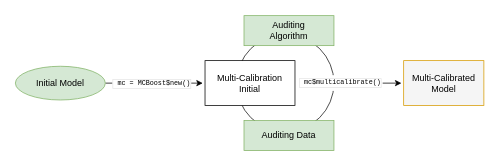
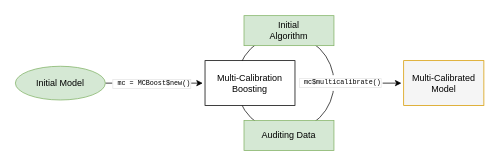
node "Auditing Algorithm": label "Auditing Algorithm" -> "Initial Algorithm"
node "Multi-Calibration Initial": label "Multi-Calibration Initial" -> "Multi-Calibration Boosting"
